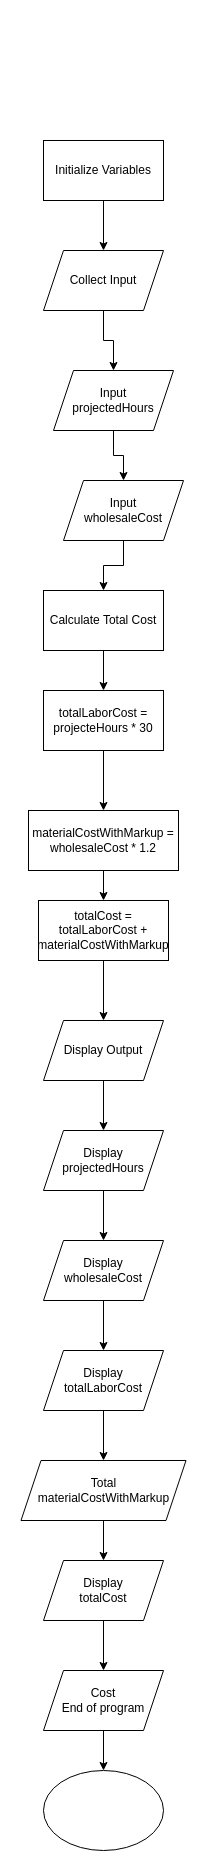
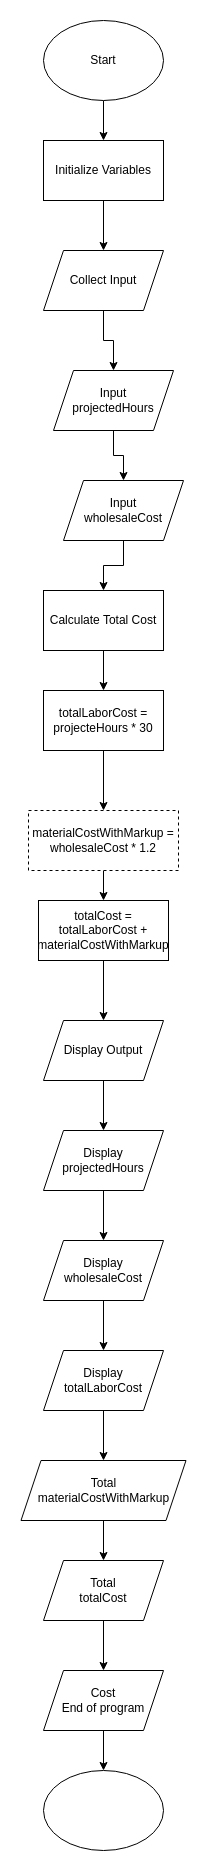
node "Start": added
edge "Start" -> "Initialize Variables": added
node "materialCostWithMarkup = wholesaleCost * 1.2": style solid -> dashed
node "Display totalCost": label "Display totalCost" -> "Total totalCost"
